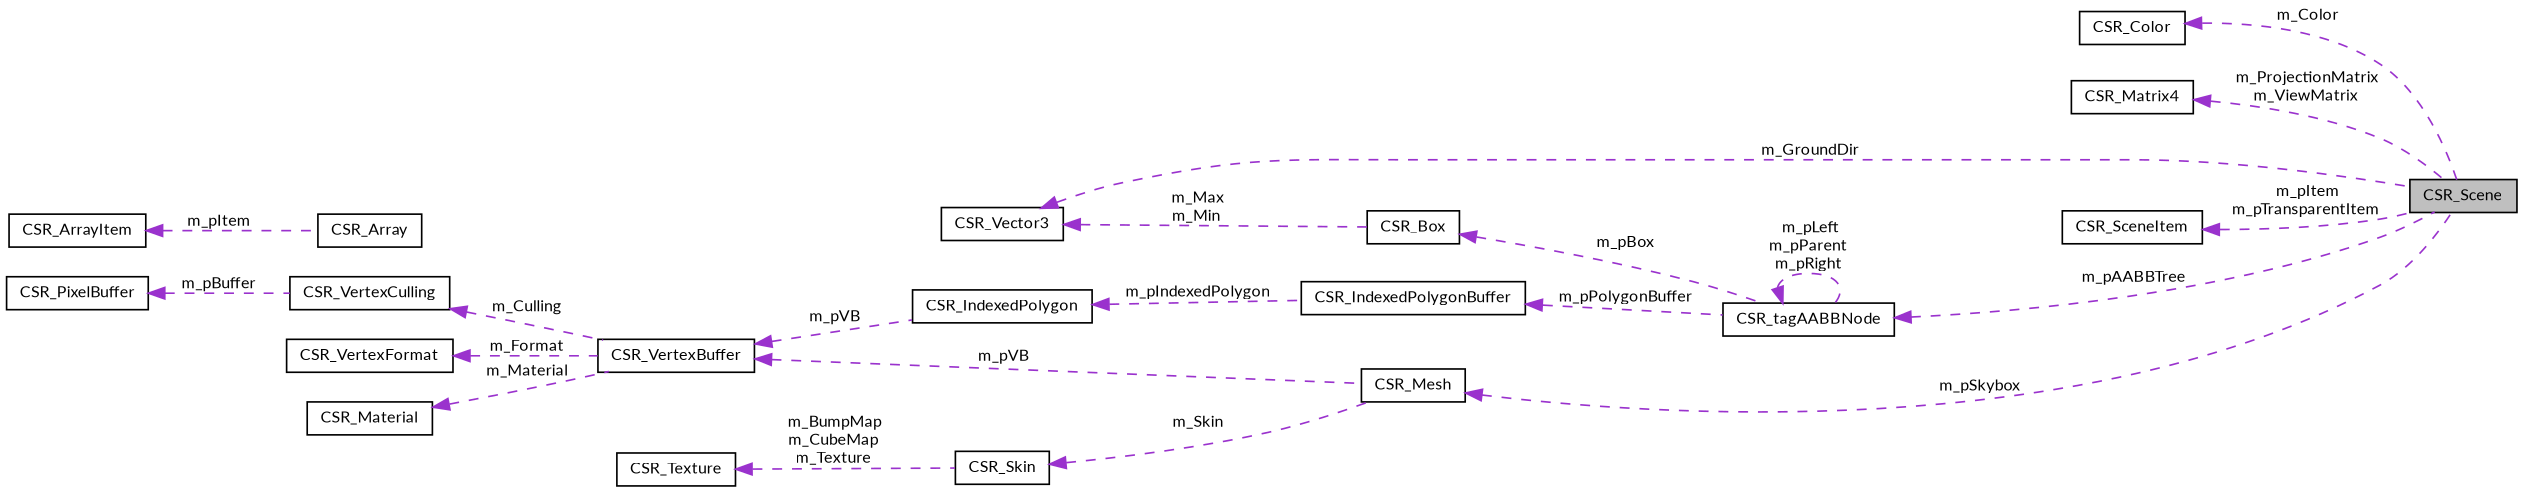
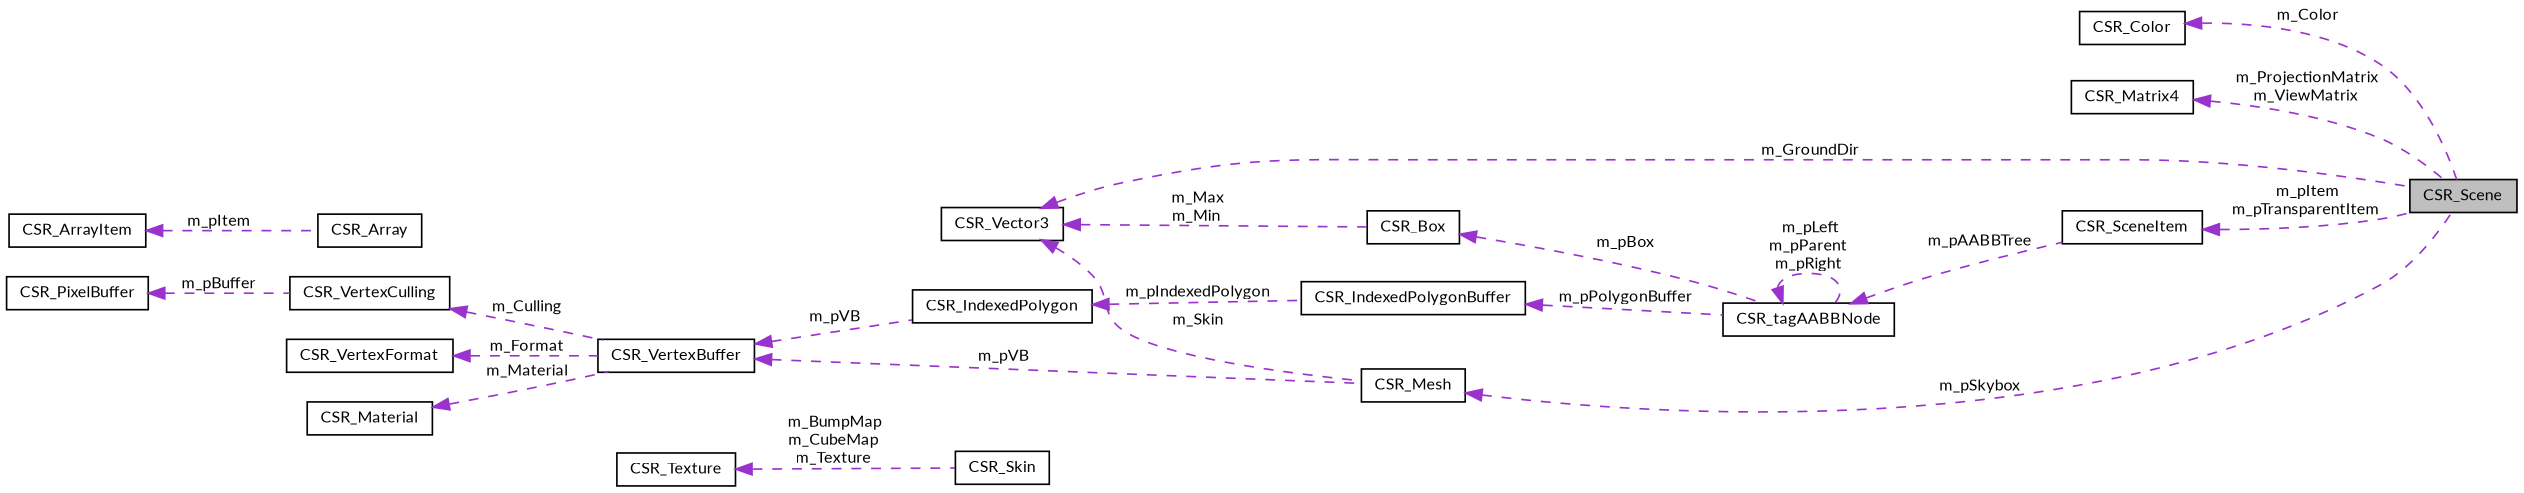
edge "CSR_Scene" -> "CSR_tagAABBNode": now "CSR_SceneItem" -> "CSR_tagAABBNode"
edge "CSR_Mesh" -> "CSR_Skin": now "CSR_Mesh" -> "CSR_Vector3"
